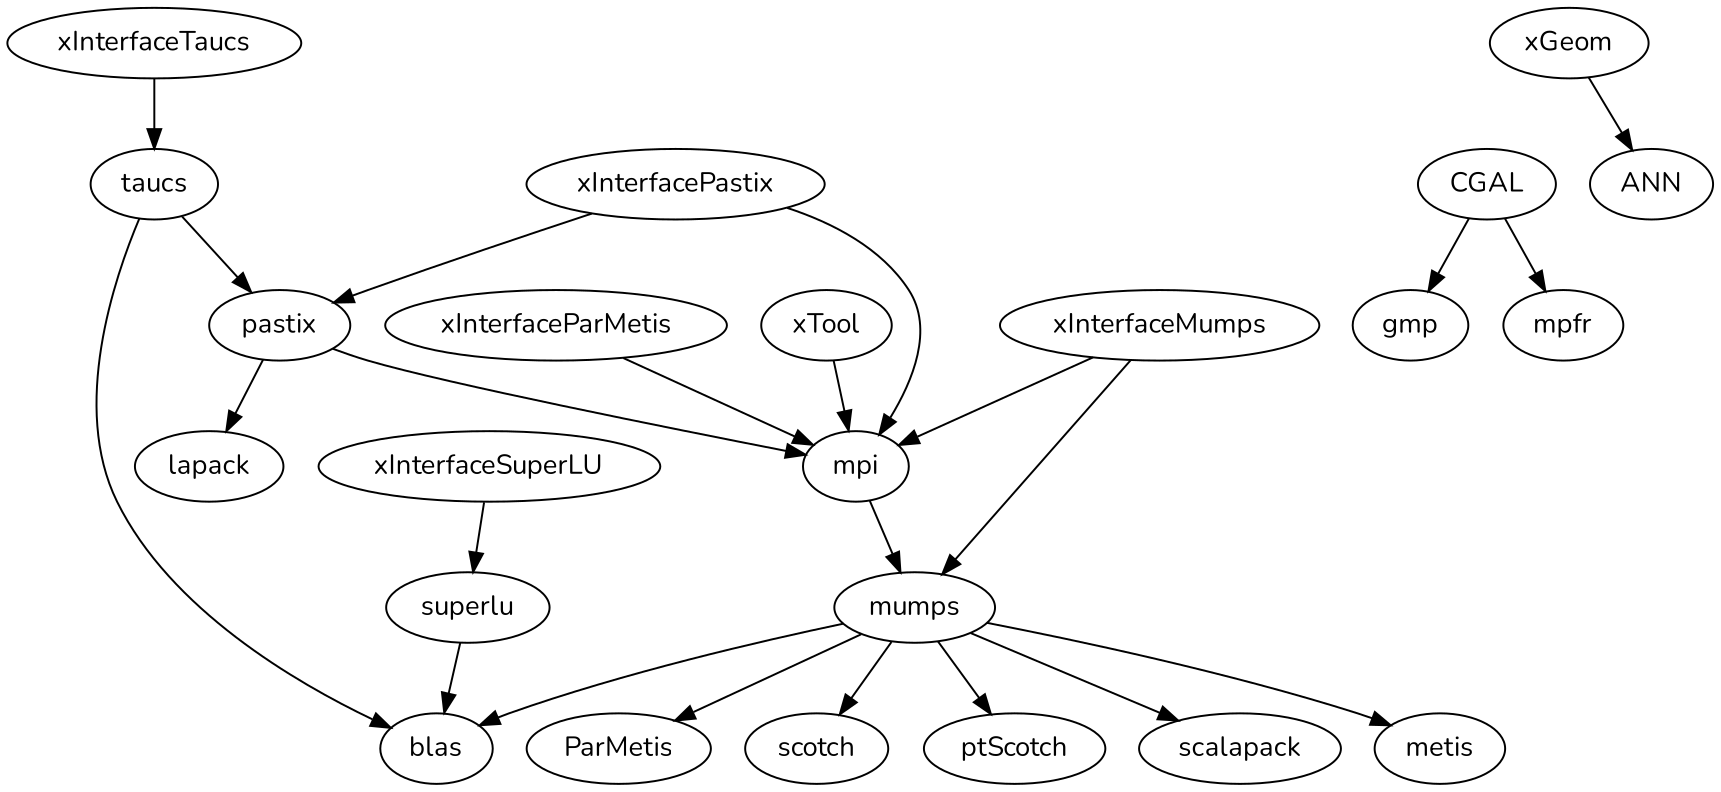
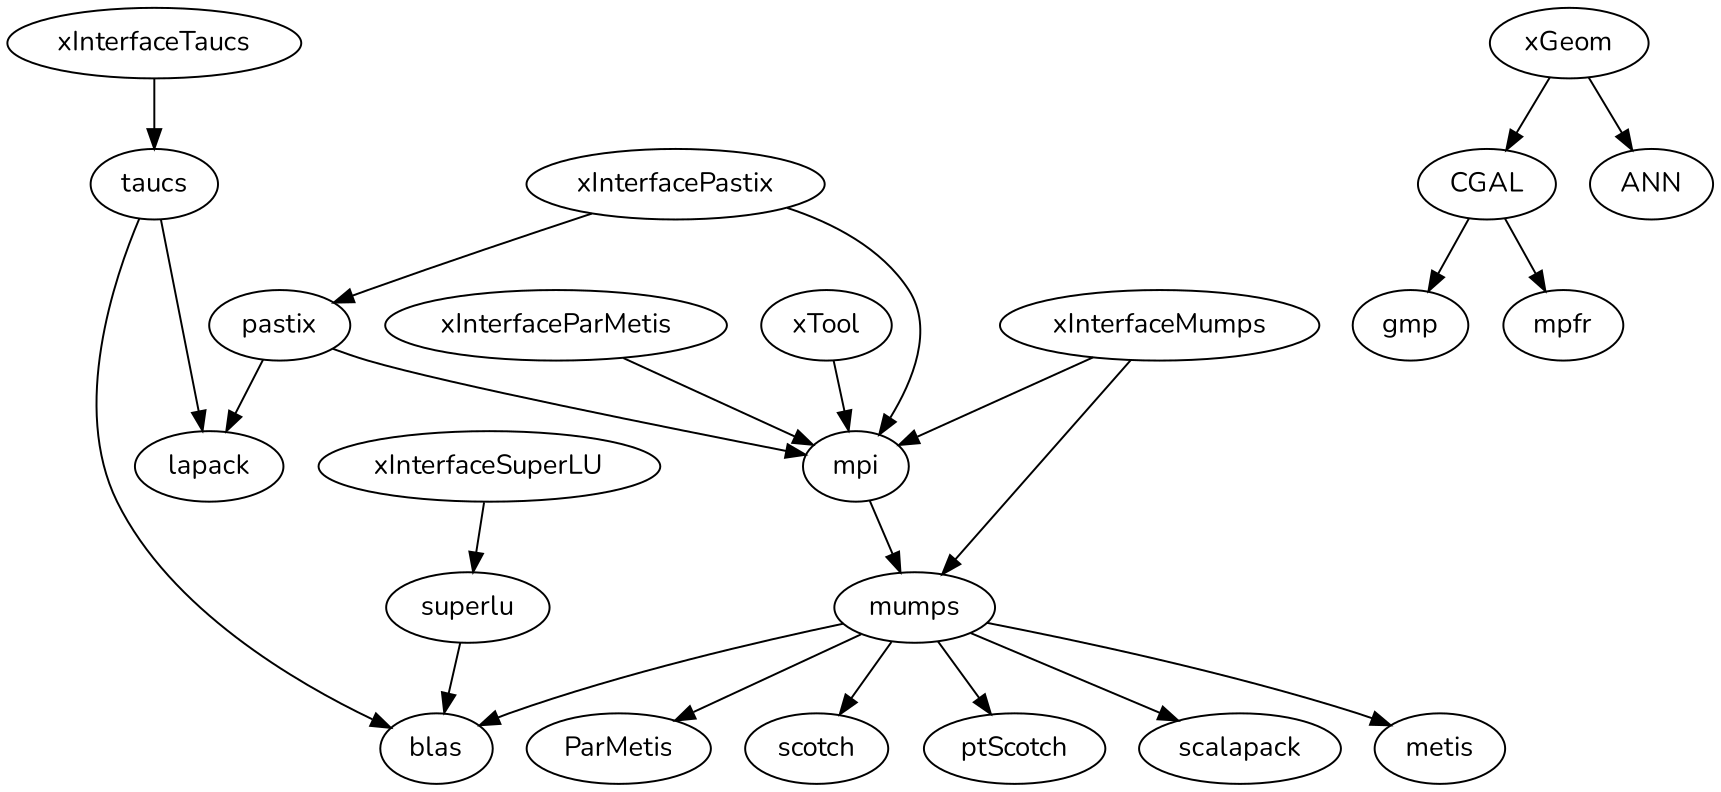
edge "xGeom" -> "CGAL": added
edge "taucs" -> "pastix": now "taucs" -> "lapack"
